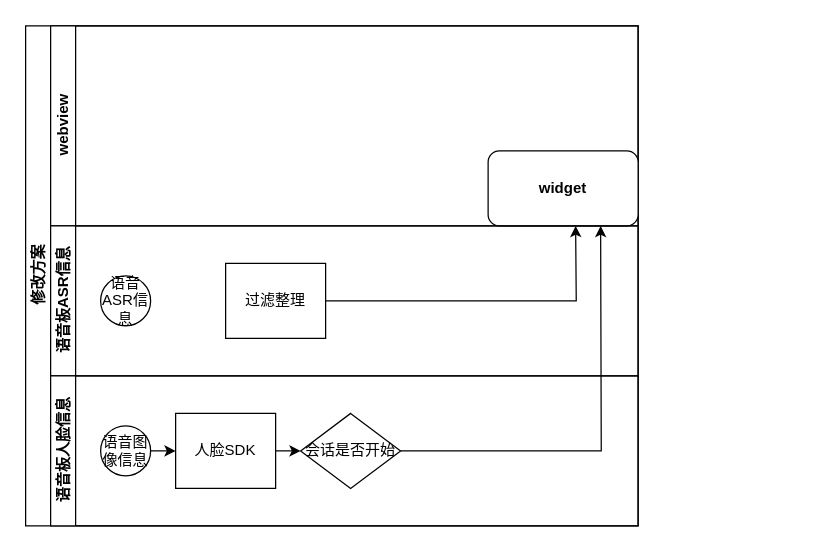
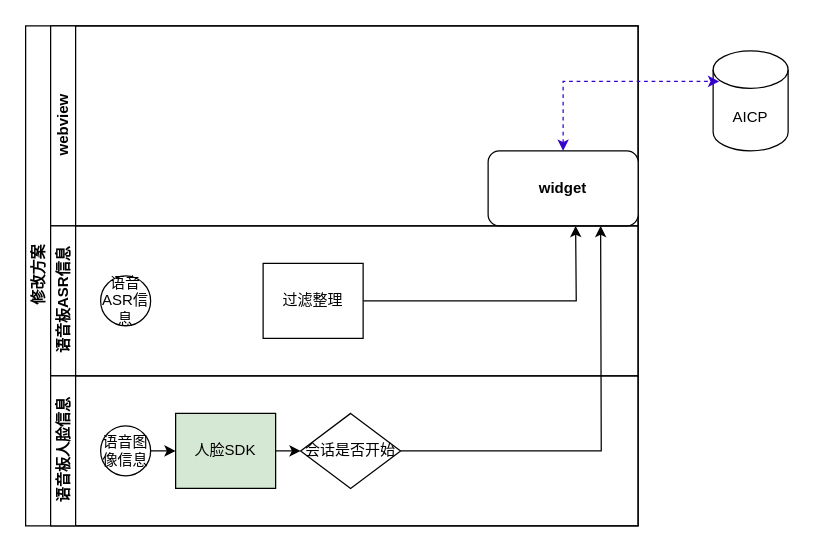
edge "AICP" -- "widget": added
node "AICP": added
node "过滤整理": moved (276, 301) -> (313, 301)
node "人脸SDK": fillcolor #ffffff -> #d5e8d4
